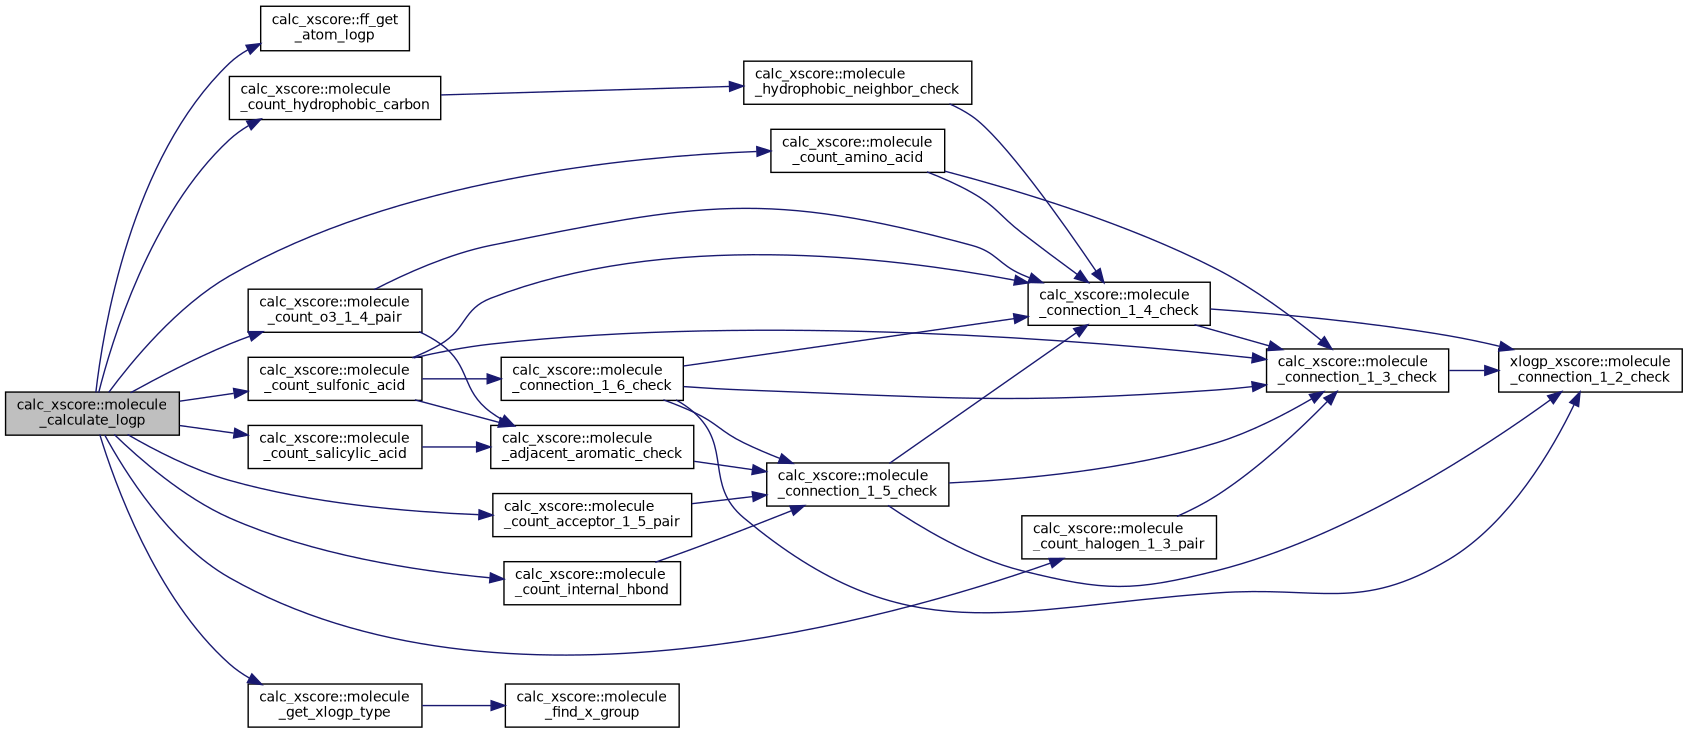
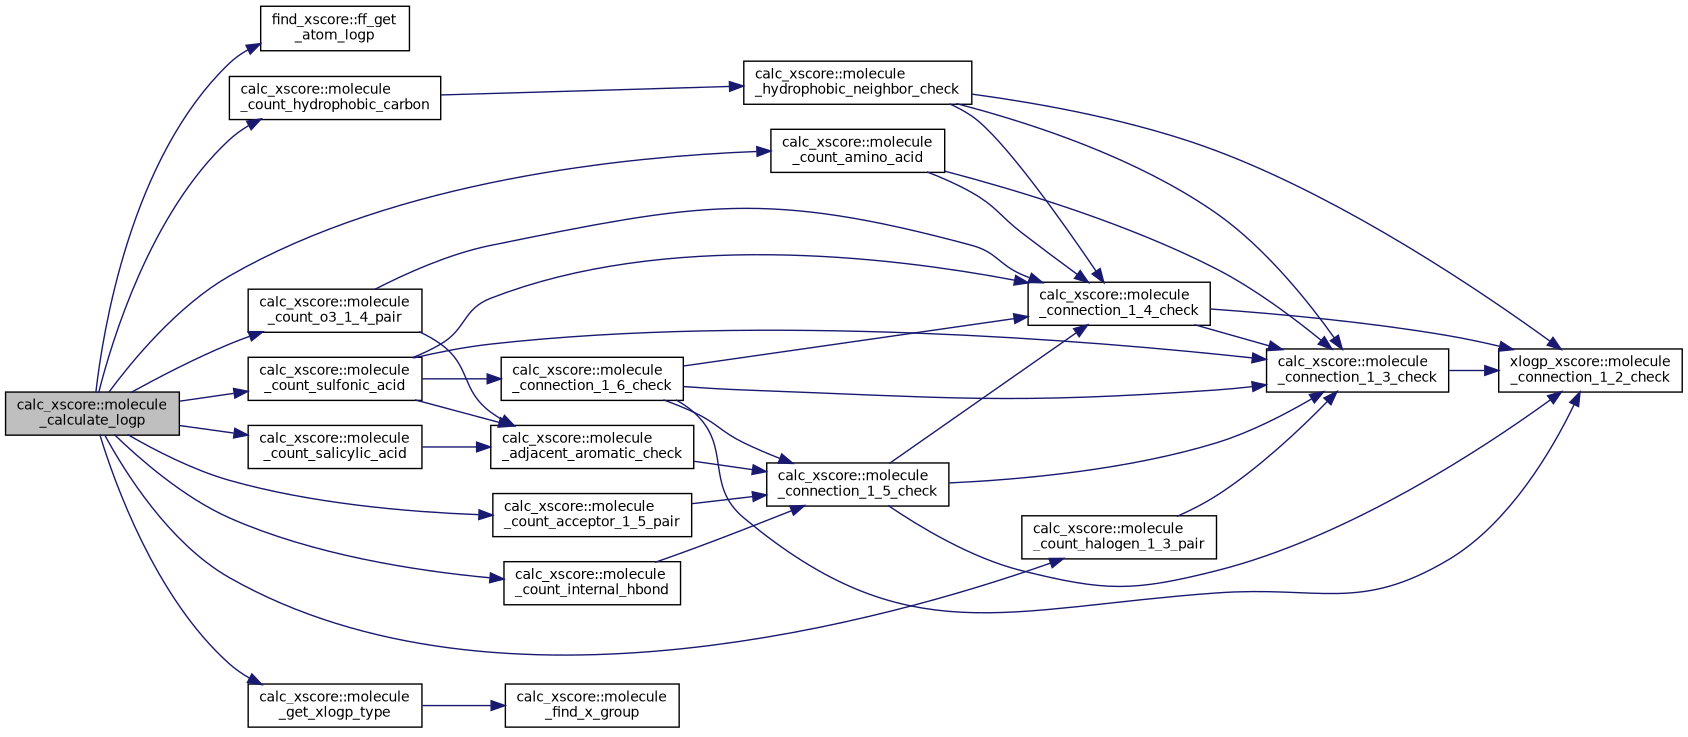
node "calc_xscore::ff_get _atom_logp": label "calc_xscore::ff_get _atom_logp" -> "find_xscore::ff_get _atom_logp"
edge "calc_xscore::molecule _hydrophobic_neighbor_check" -> "xlogp_xscore::molecule _connection_1_2_check": added
edge "calc_xscore::molecule _hydrophobic_neighbor_check" -> "calc_xscore::molecule _connection_1_3_check": added
